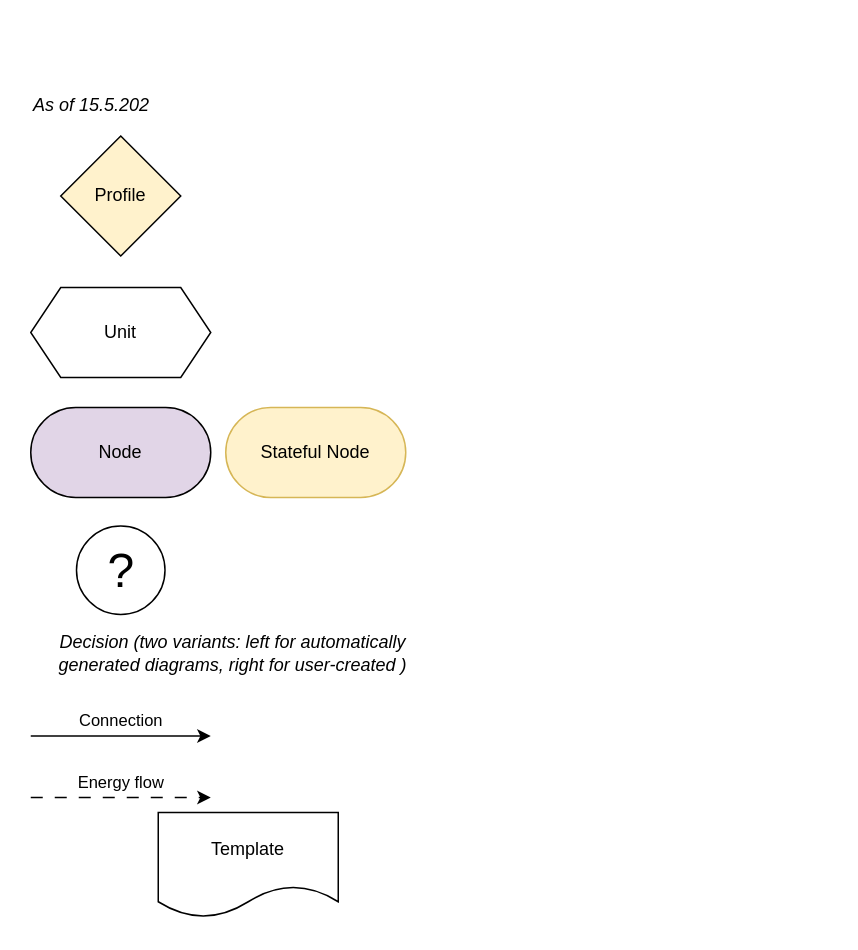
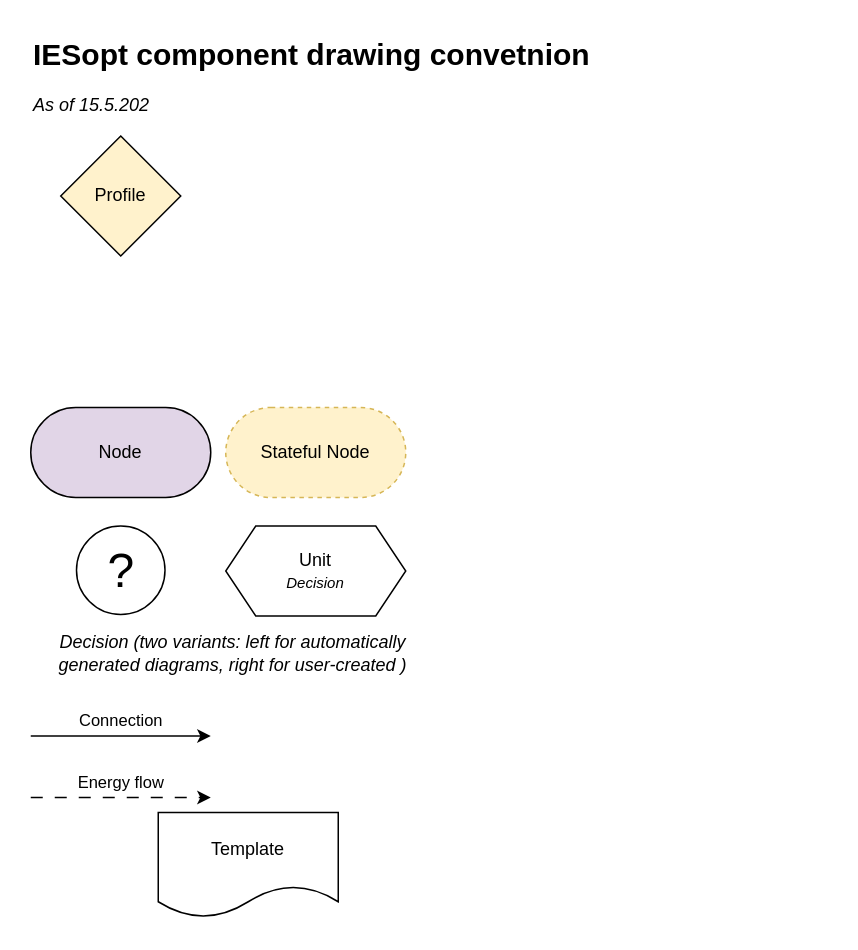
node "IESopt component drawing convetnion": added
node "Unit": removed
node "Stateful Node": style solid -> dashed
node "Unit Decision": added
